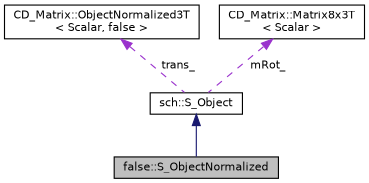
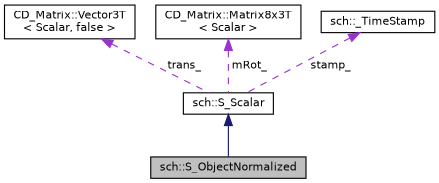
node "CD_Matrix::ObjectNormalized3T < Scalar, false >": label "CD_Matrix::ObjectNormalized3T < Scalar, false >" -> "CD_Matrix::Vector3T < Scalar, false >"
node "sch::_TimeStamp": added
node "sch::S_Object": label "sch::S_Object" -> "sch::S_Scalar"
node "false::S_ObjectNormalized": label "false::S_ObjectNormalized" -> "sch::S_ObjectNormalized"
